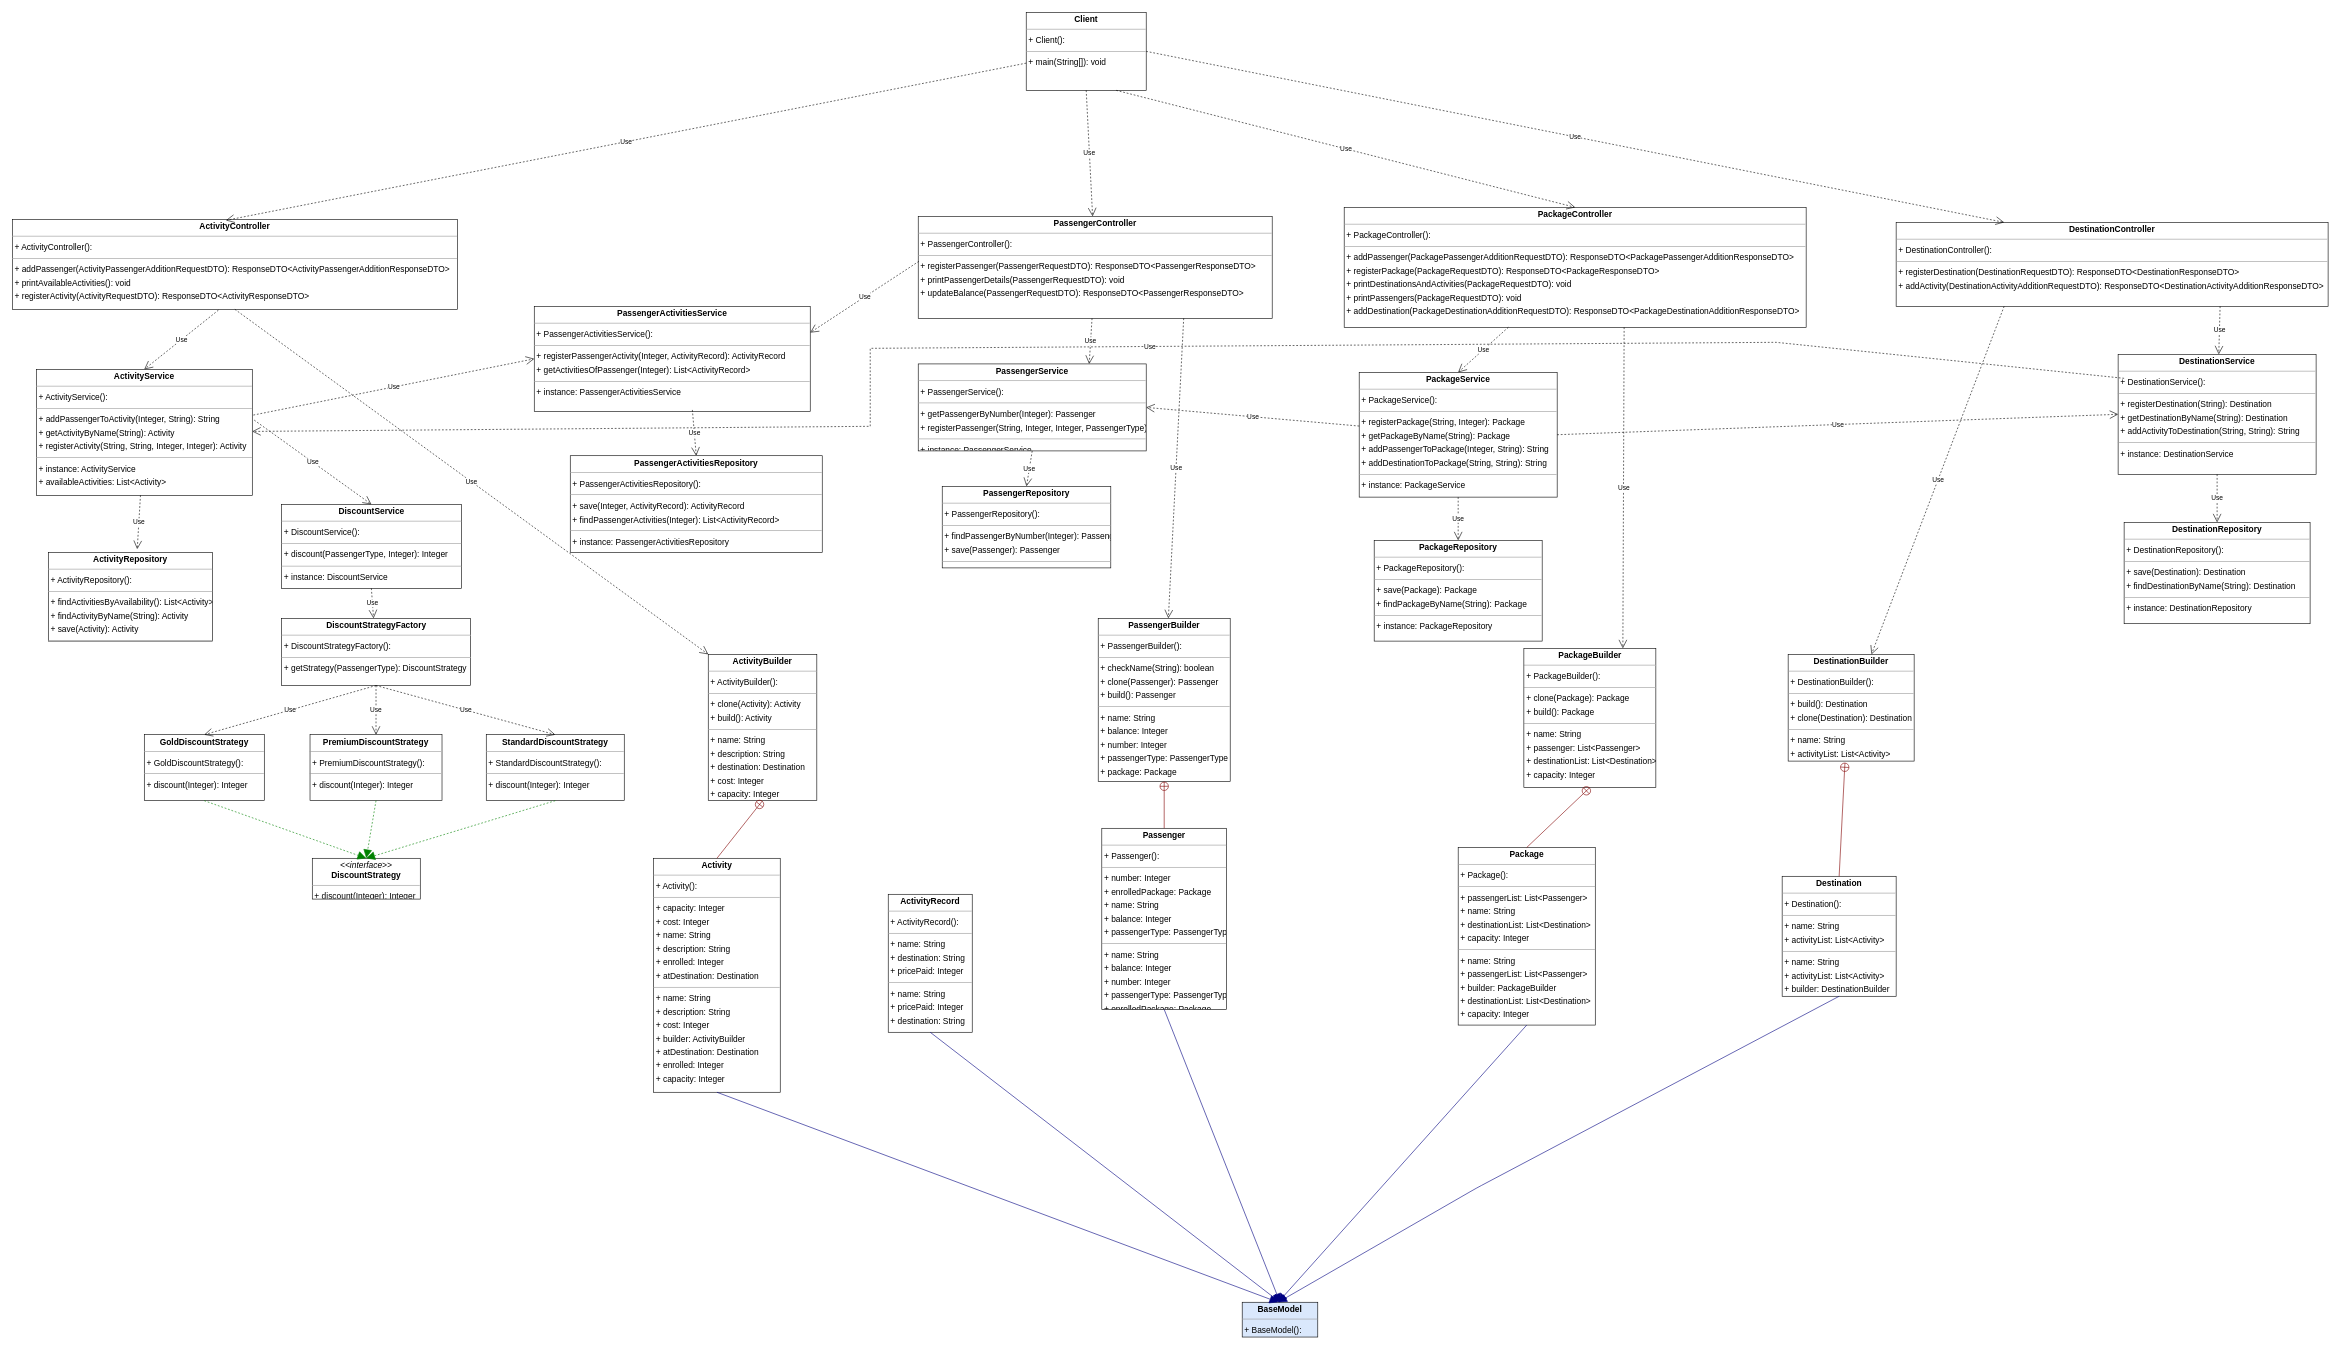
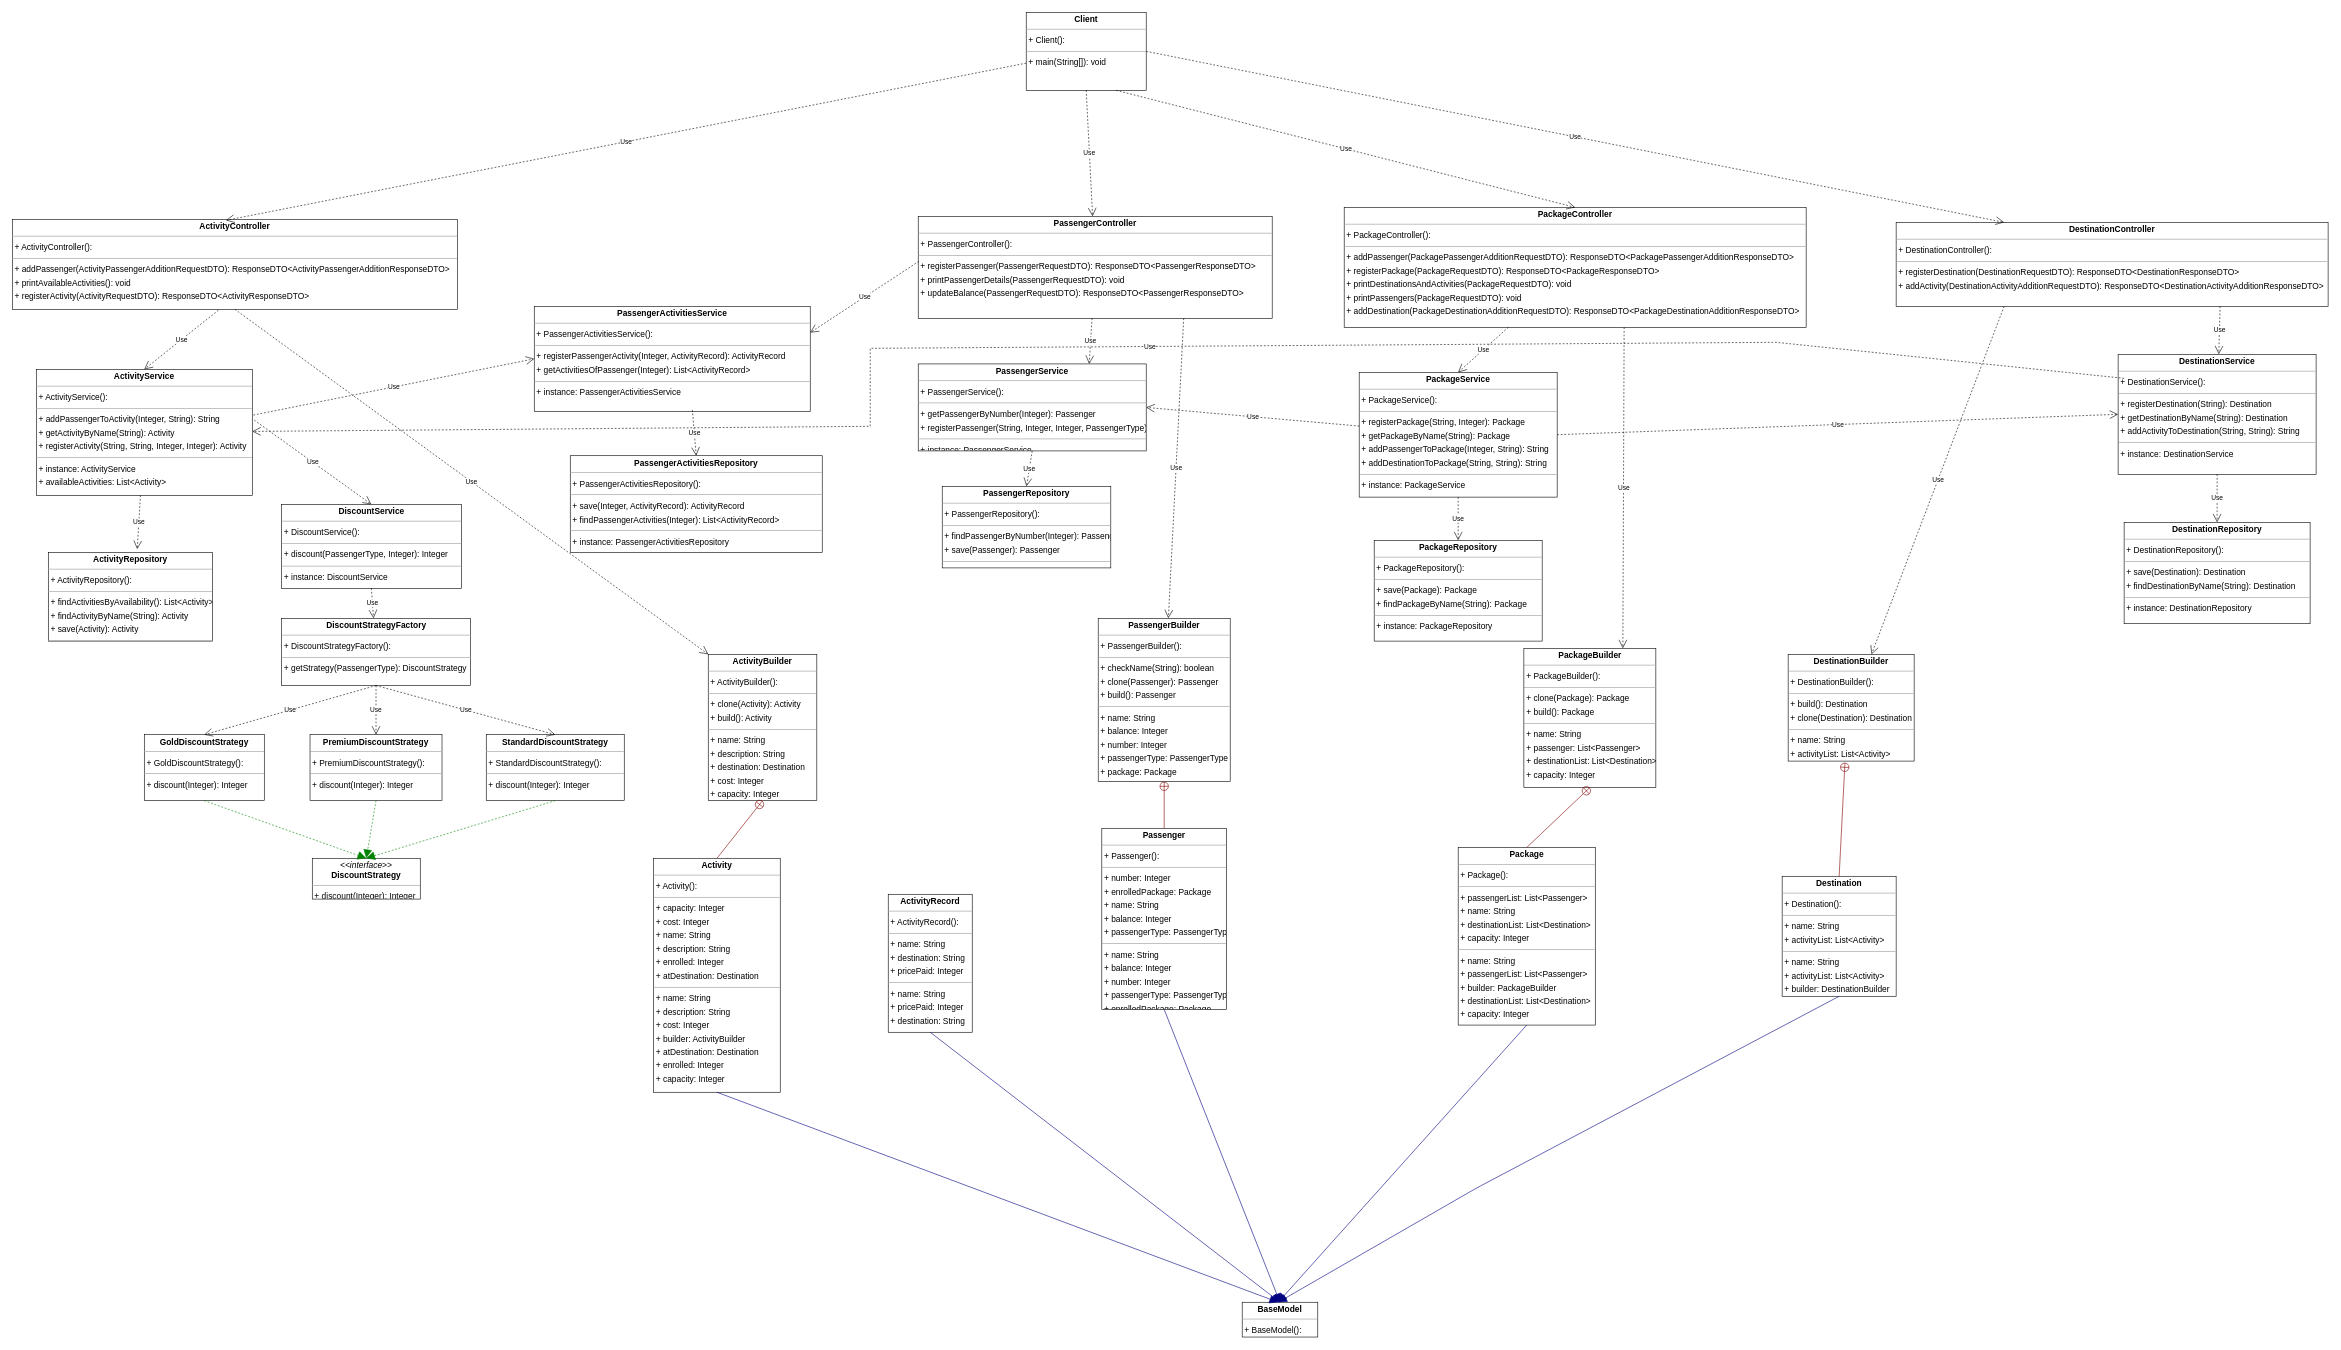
node "BaseModel + BaseModel():": fillcolor #dae8fc -> #ffffff
